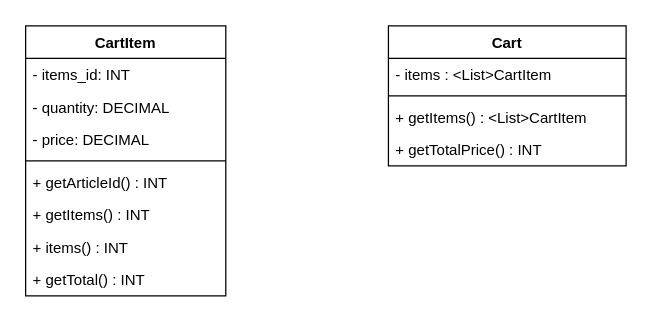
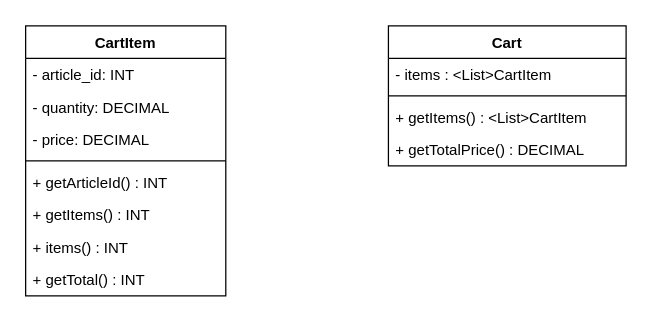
node "- items_id: INT": label "- items_id: INT" -> "- article_id: INT"
node "+ getTotalPrice() : INT": label "+ getTotalPrice() : INT" -> "+ getTotalPrice() : DECIMAL"
